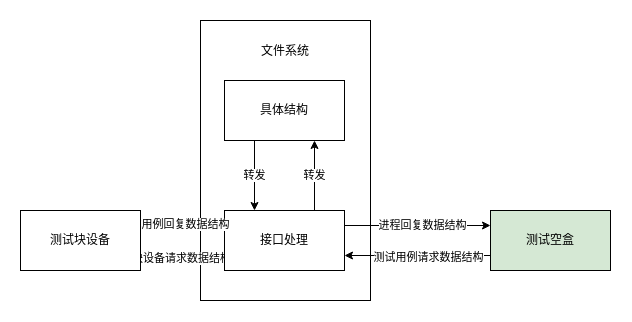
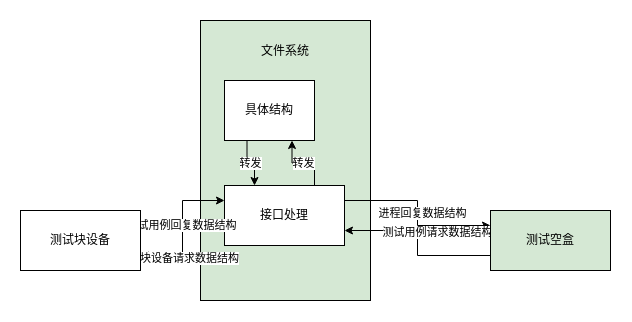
node "具体结构": size 120x60 -> 90x60
node "文件系统": fillcolor #ffffff -> #d5e8d4
node "接口处理": moved (285, 241) -> (285, 216)
